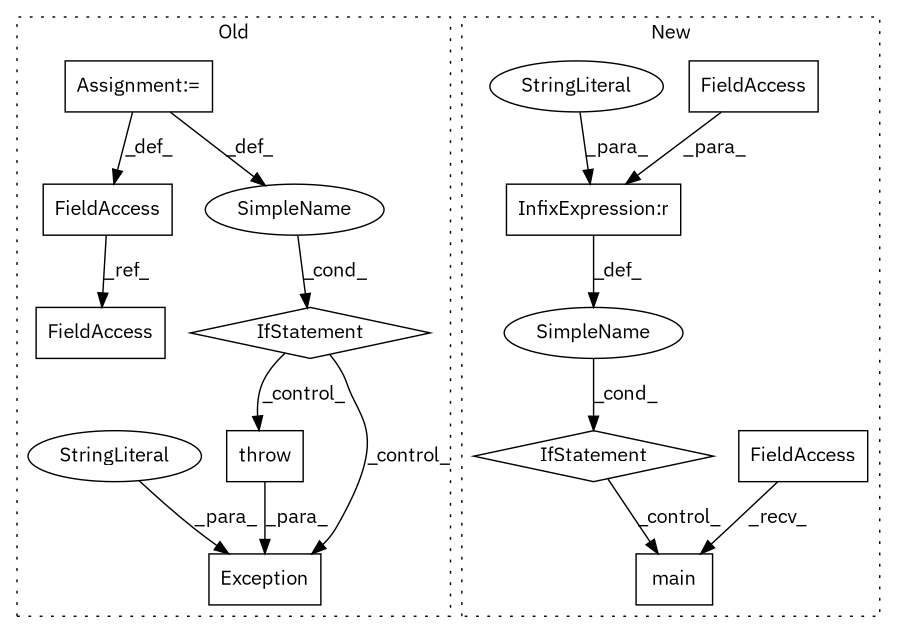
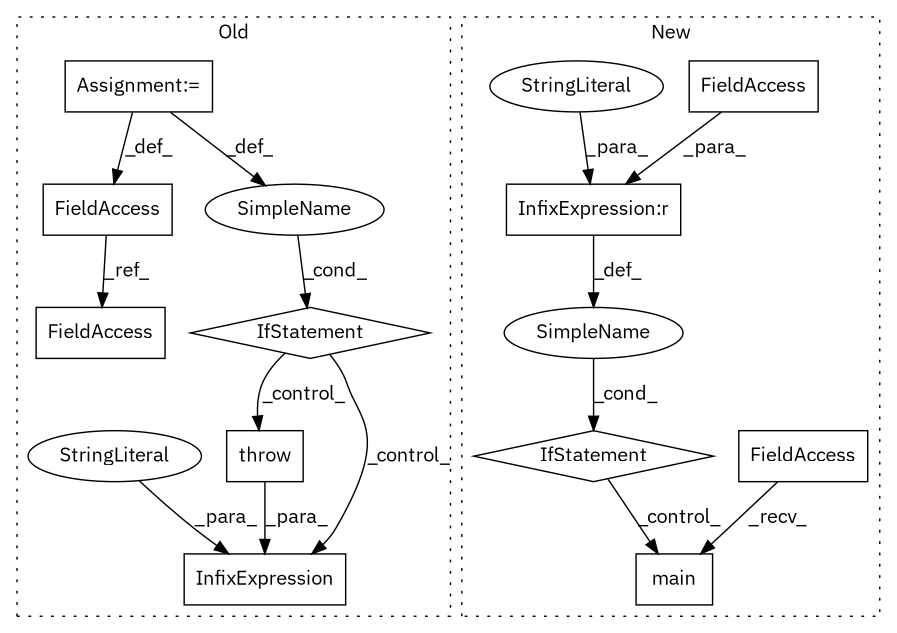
node "Exception": label "Exception" -> "InfixExpression"
